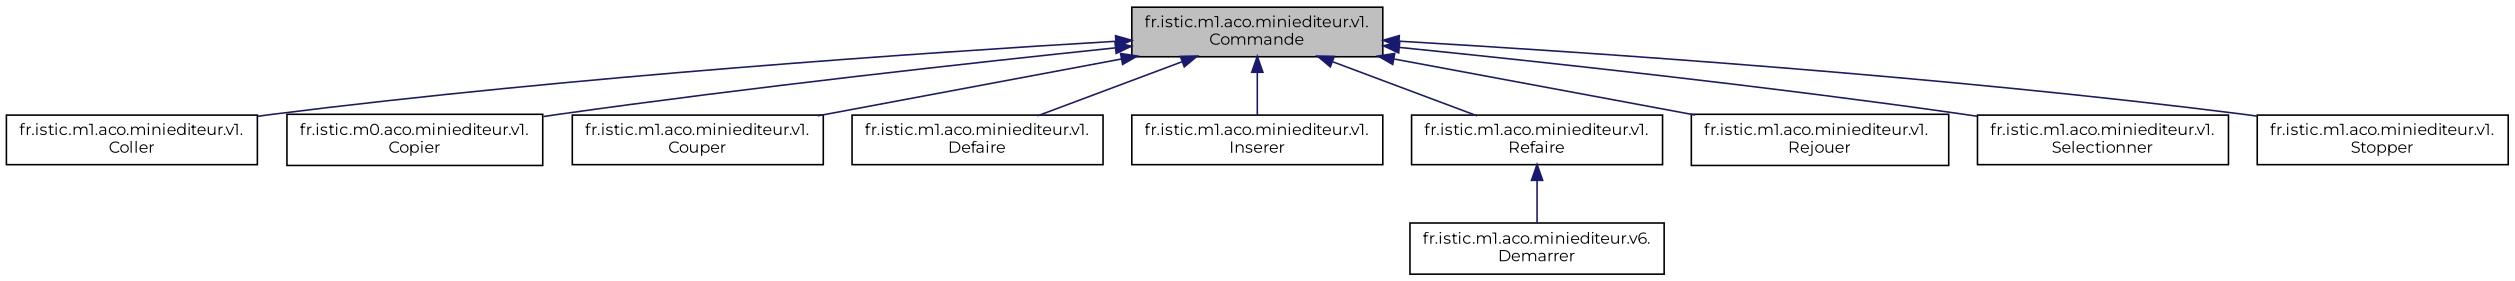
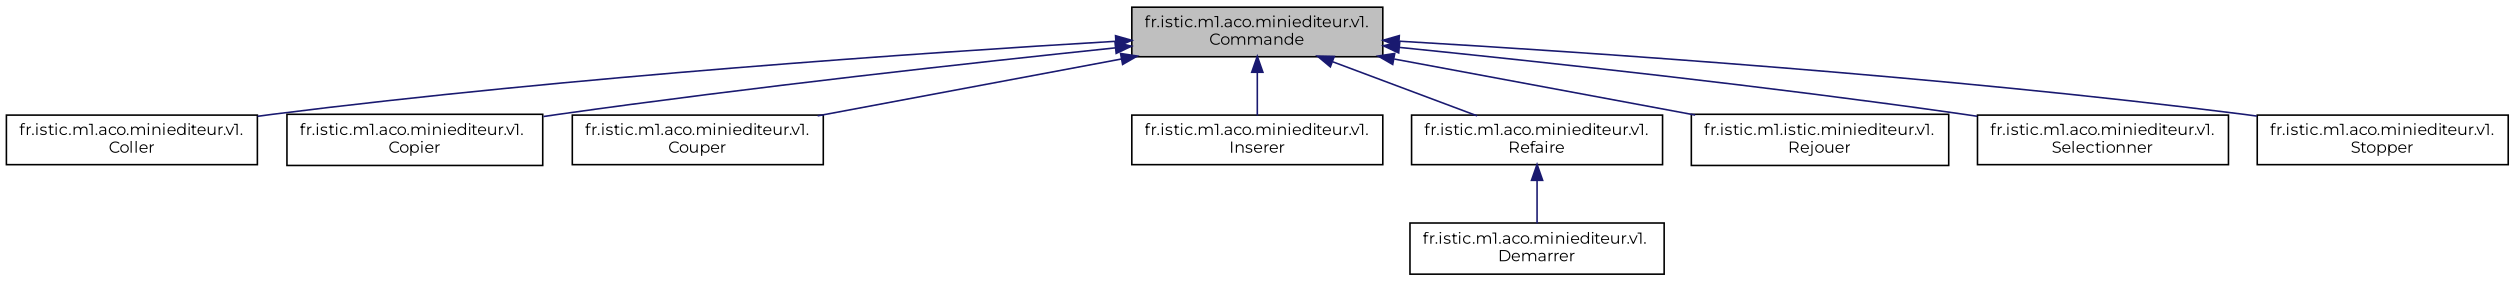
node "fr.istic.m0.aco.miniediteur.v1. Copier": label "fr.istic.m0.aco.miniediteur.v1. Copier" -> "fr.istic.m1.aco.miniediteur.v1. Copier"
node "fr.istic.m1.aco.miniediteur.v1. Defaire": removed
node "fr.istic.m1.aco.miniediteur.v1. Rejouer": label "fr.istic.m1.aco.miniediteur.v1. Rejouer" -> "fr.istic.m1.istic.miniediteur.v1. Rejouer"
node "fr.istic.m1.aco.miniediteur.v6. Demarrer": label "fr.istic.m1.aco.miniediteur.v6. Demarrer" -> "fr.istic.m1.aco.miniediteur.v1. Demarrer"
